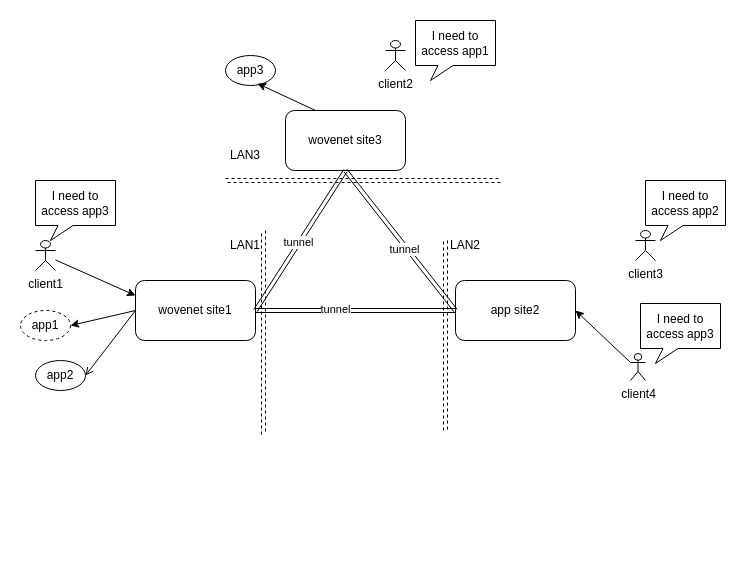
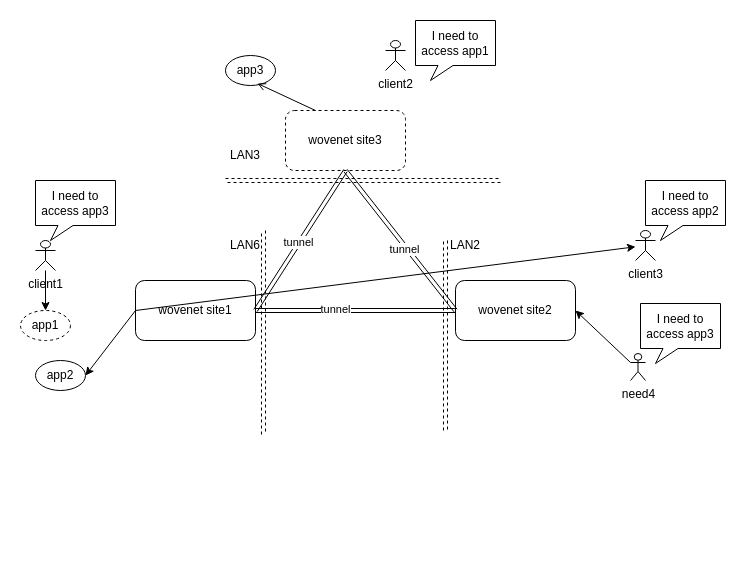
edge "wovenet site3" -> "app3": arrowhead classic -> open
node "wovenet site3": style solid -> dashed
node "LAN1": label "LAN1" -> "LAN6"
edge "client1" -> "wovenet site1": now "client1" -> "app1"
node "app site2": label "app site2" -> "wovenet site2"
edge "wovenet site1" -> "app1": now "wovenet site1" -> "client3"
edge "wovenet site1" -> "app2": arrowhead open -> classic
node "client4": label "client4" -> "need4"
